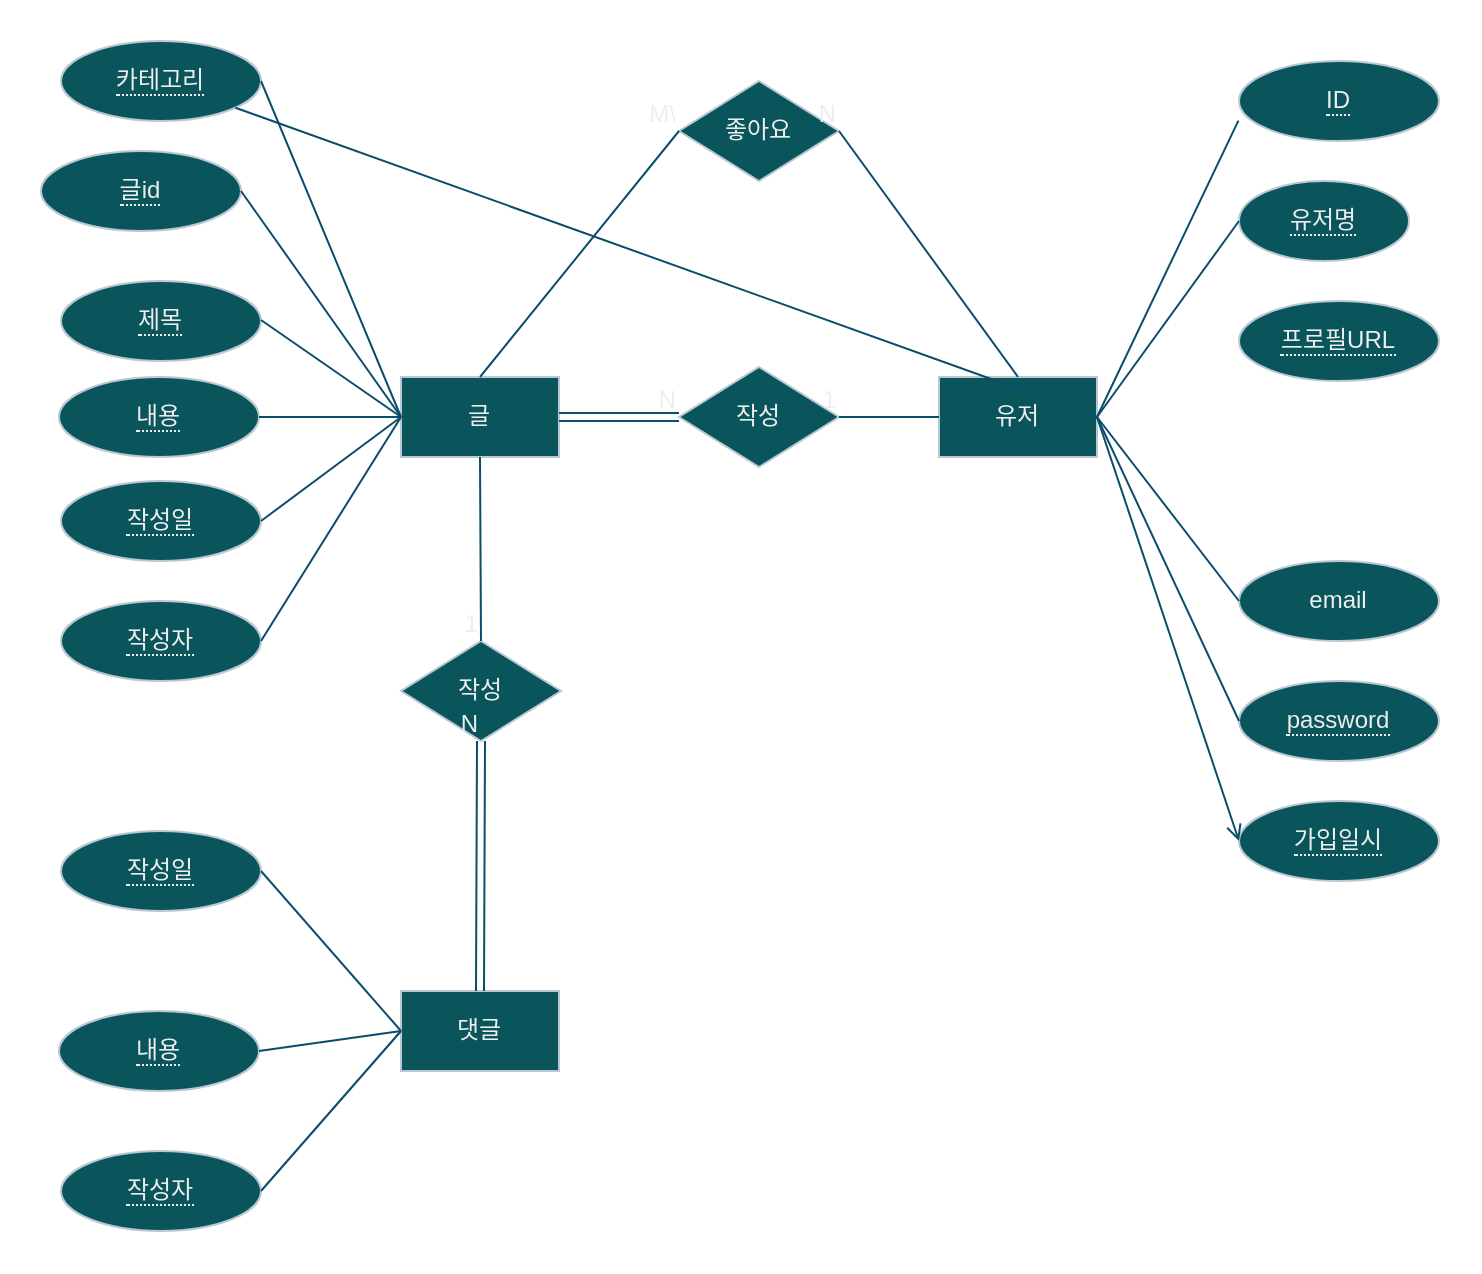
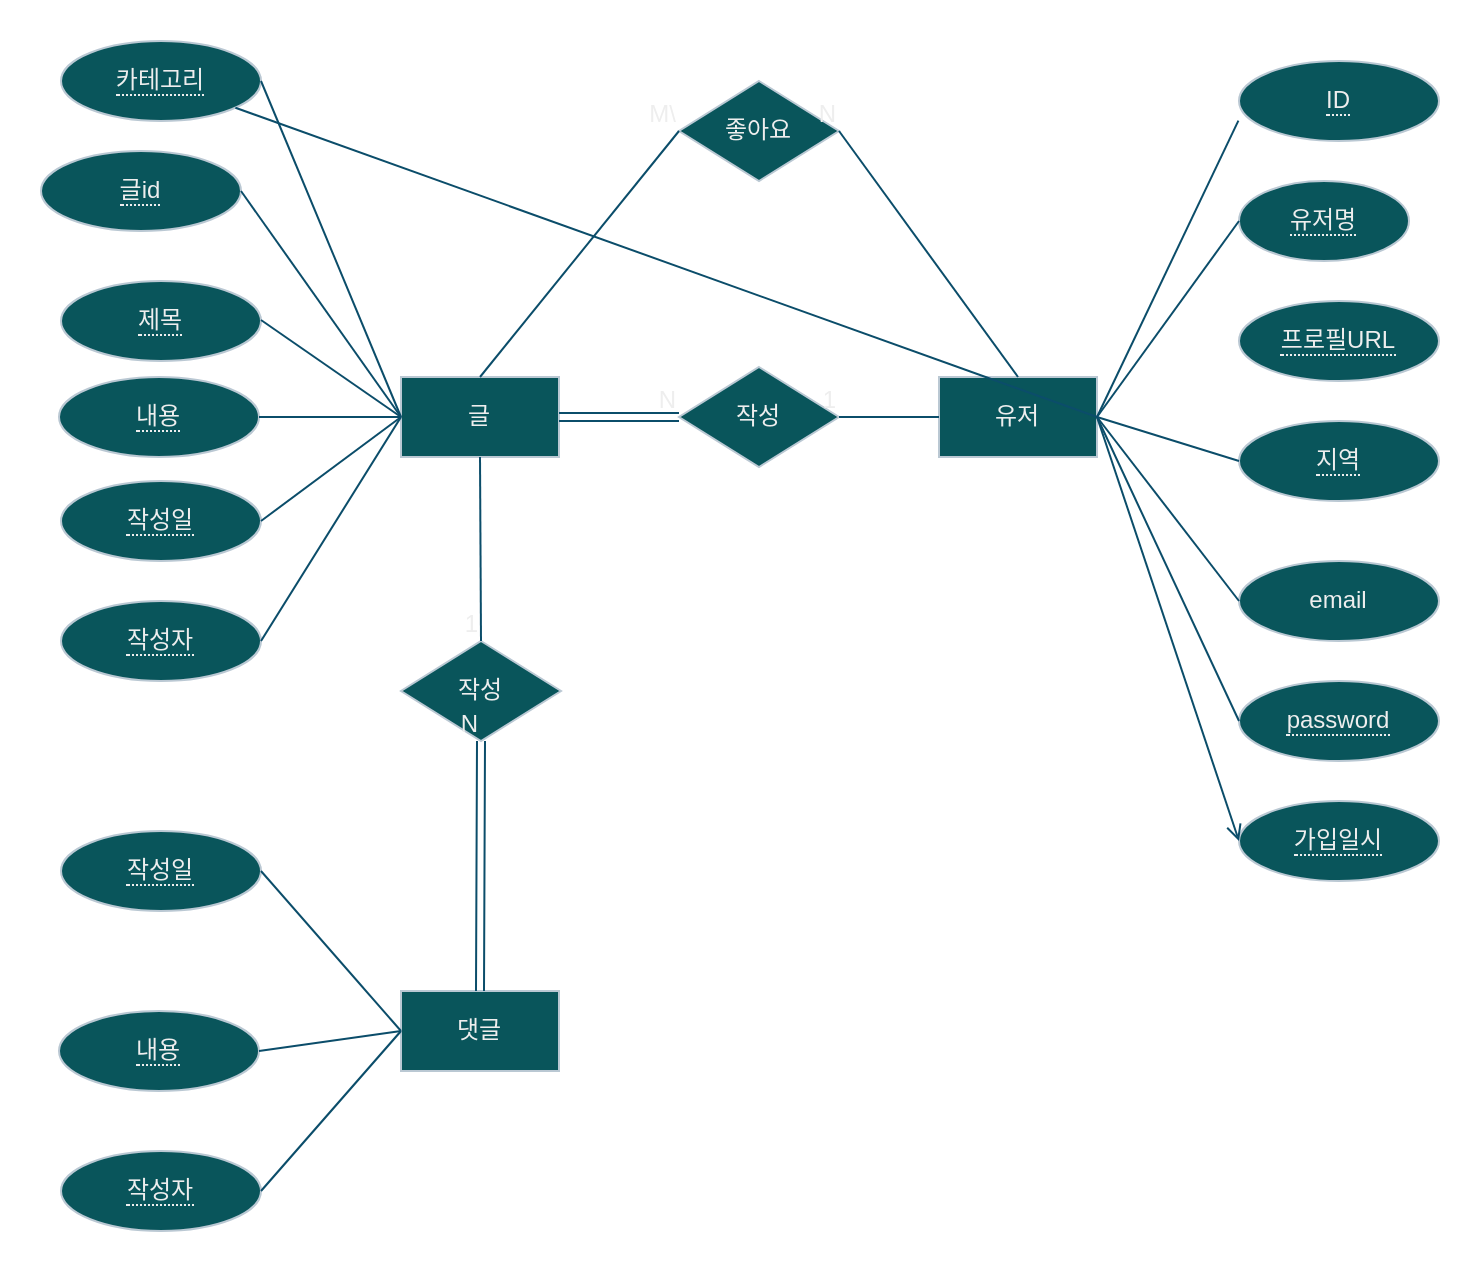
edge "유저" -- "지역": added
node "지역": added
